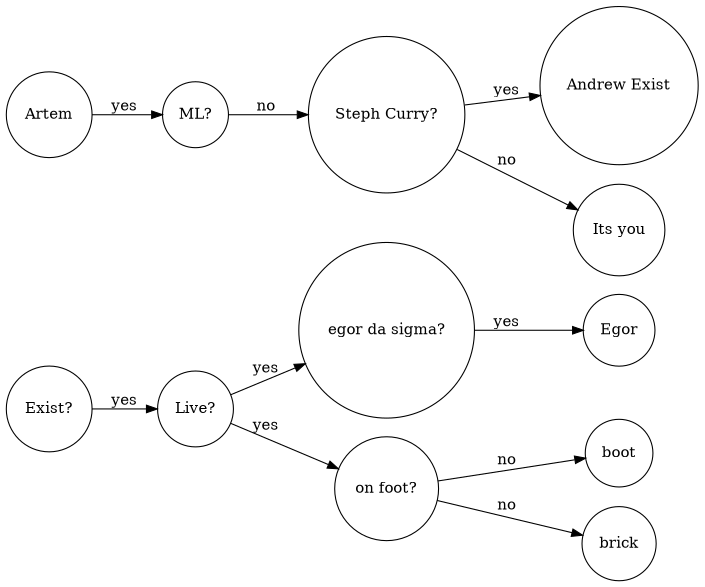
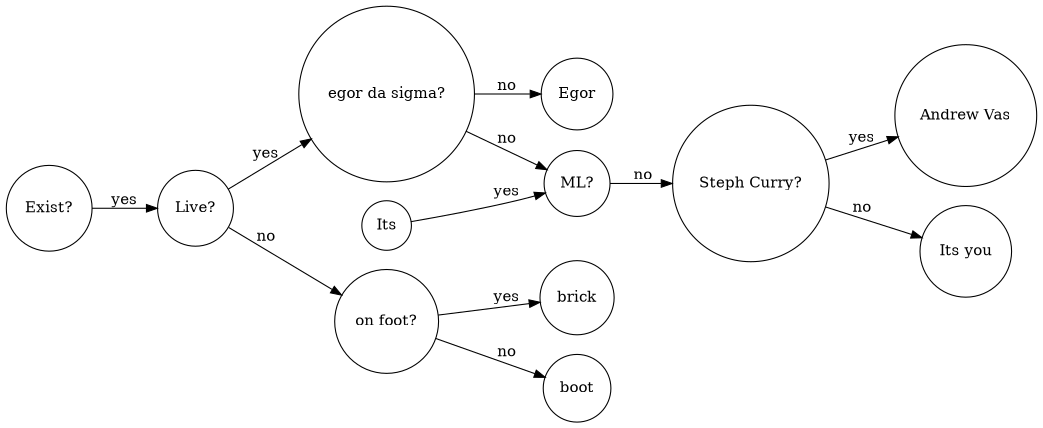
node "Andrew Exist": label "Andrew Exist" -> "Andrew Vas"
node "Artem": label "Artem" -> "Its"
edge "egor da sigma?" -> "ML?": added, label "no"
edge "egor da sigma?" -> "Egor": label "yes" -> "no"
edge "Live?" -> "on foot?": label "yes" -> "no"
edge "on foot?" -> "brick": label "no" -> "yes"
